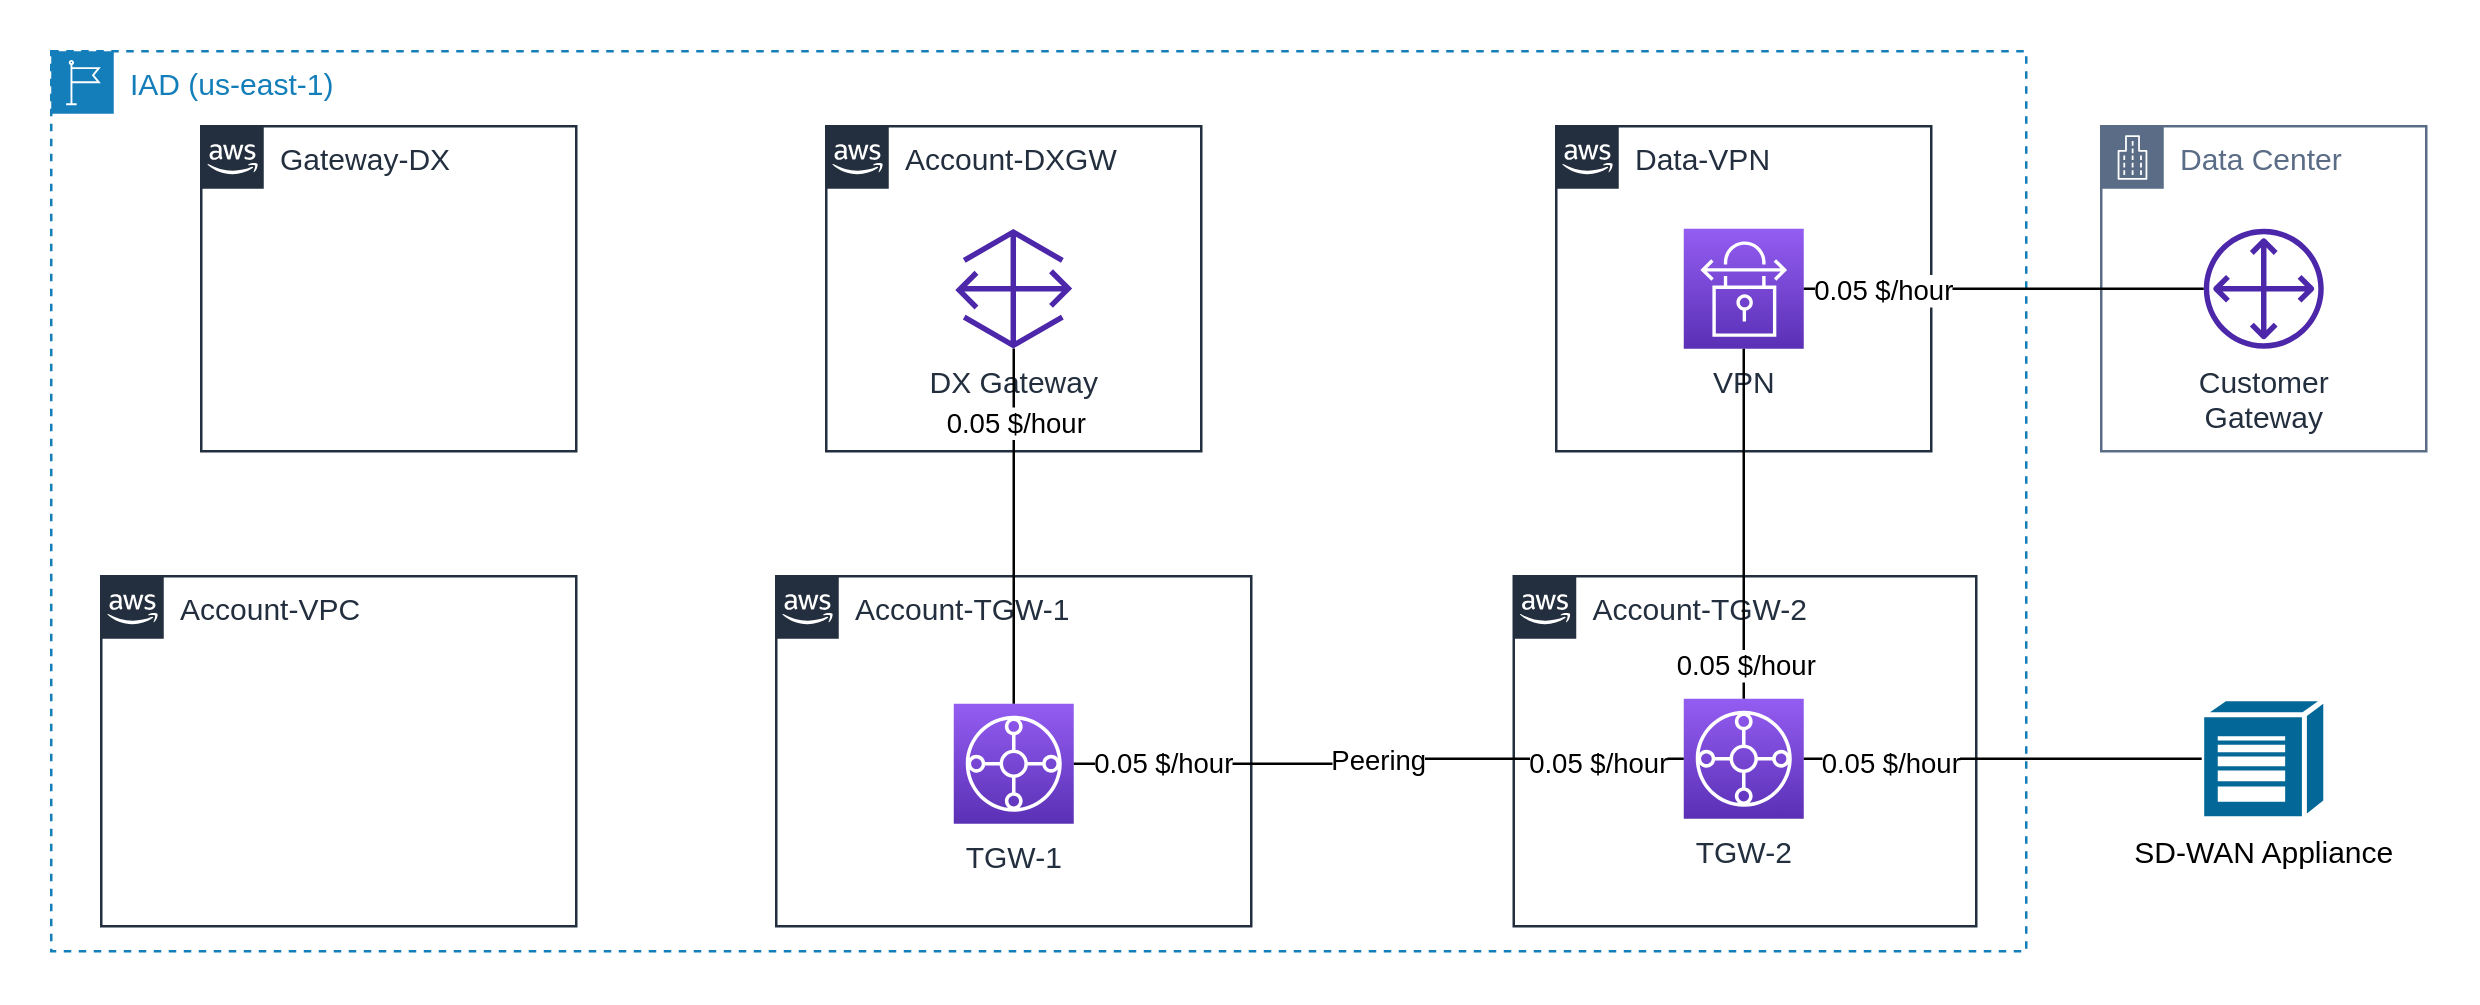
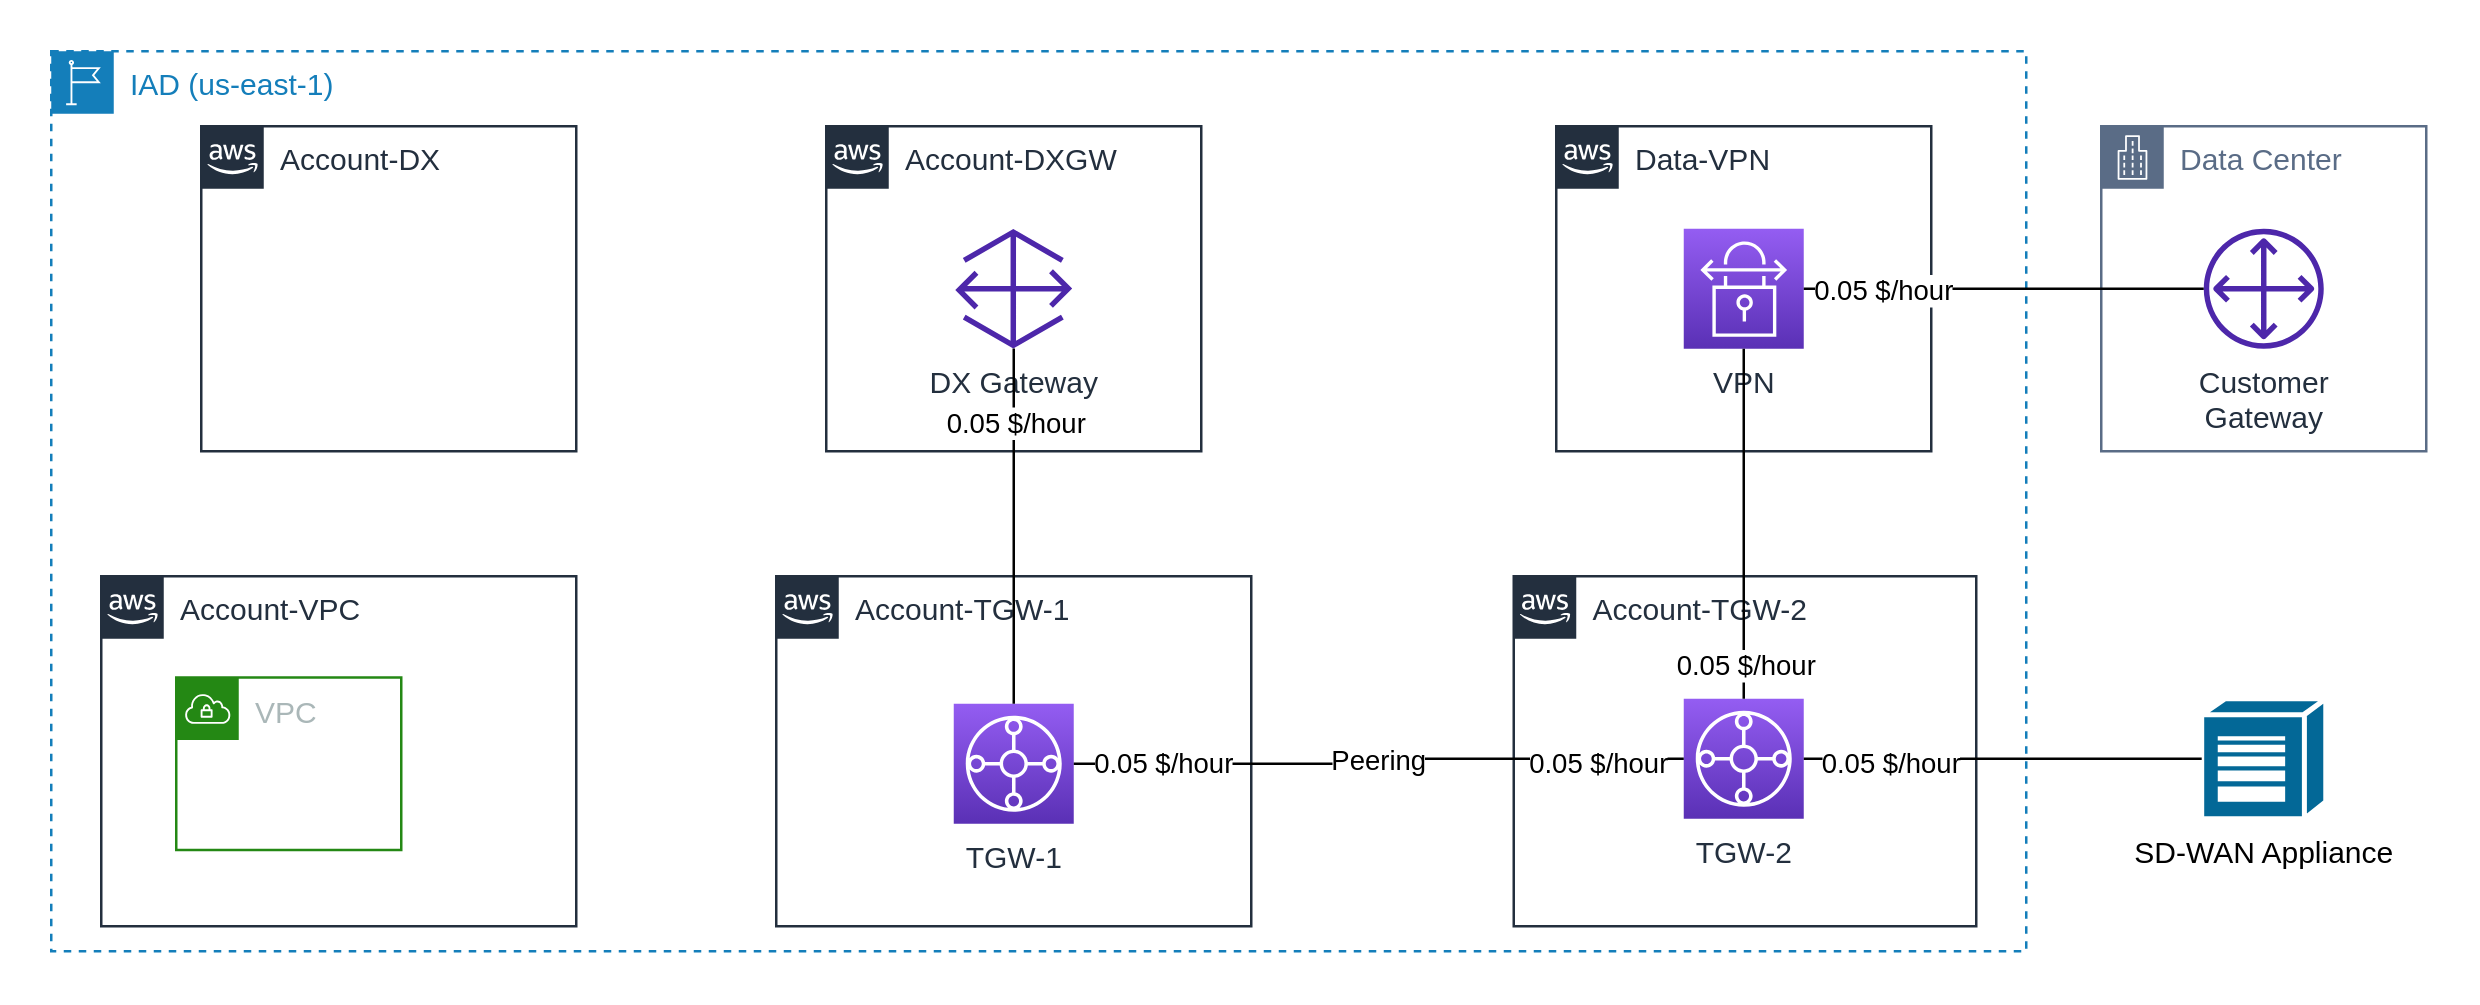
node "Gateway-DX": label "Gateway-DX" -> "Account-DX"
node "VPC": added
